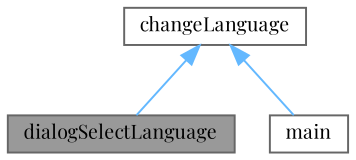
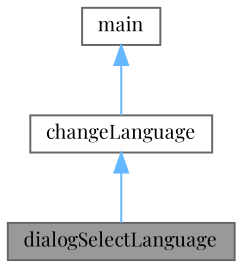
edge "main" -> "changeLanguage": reversed
